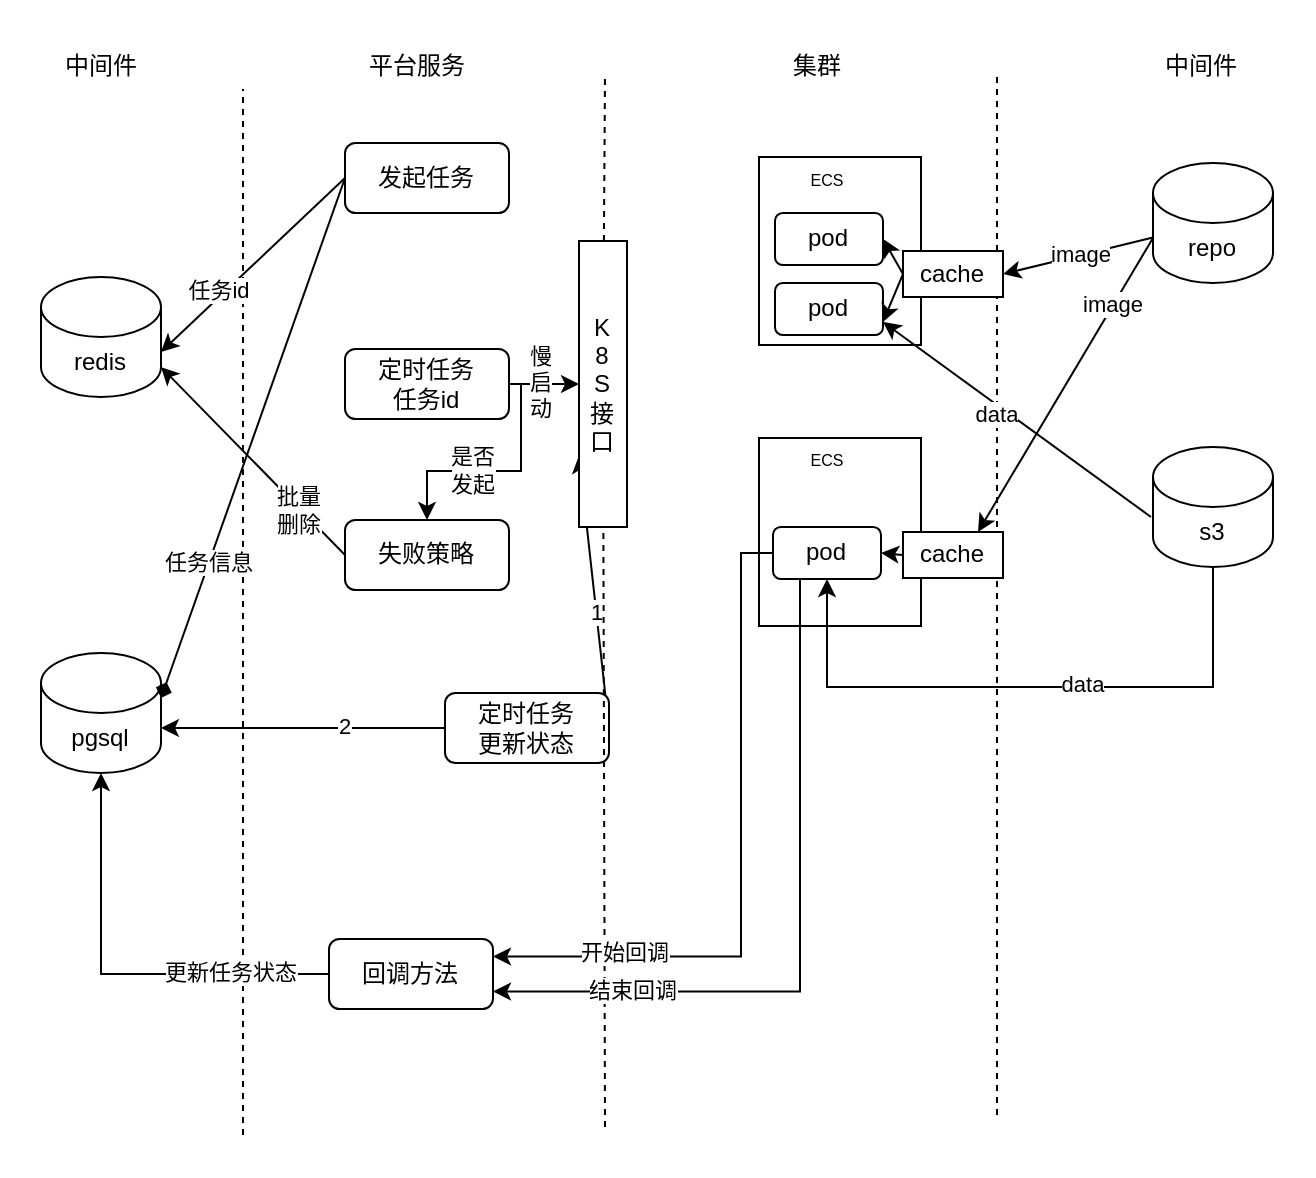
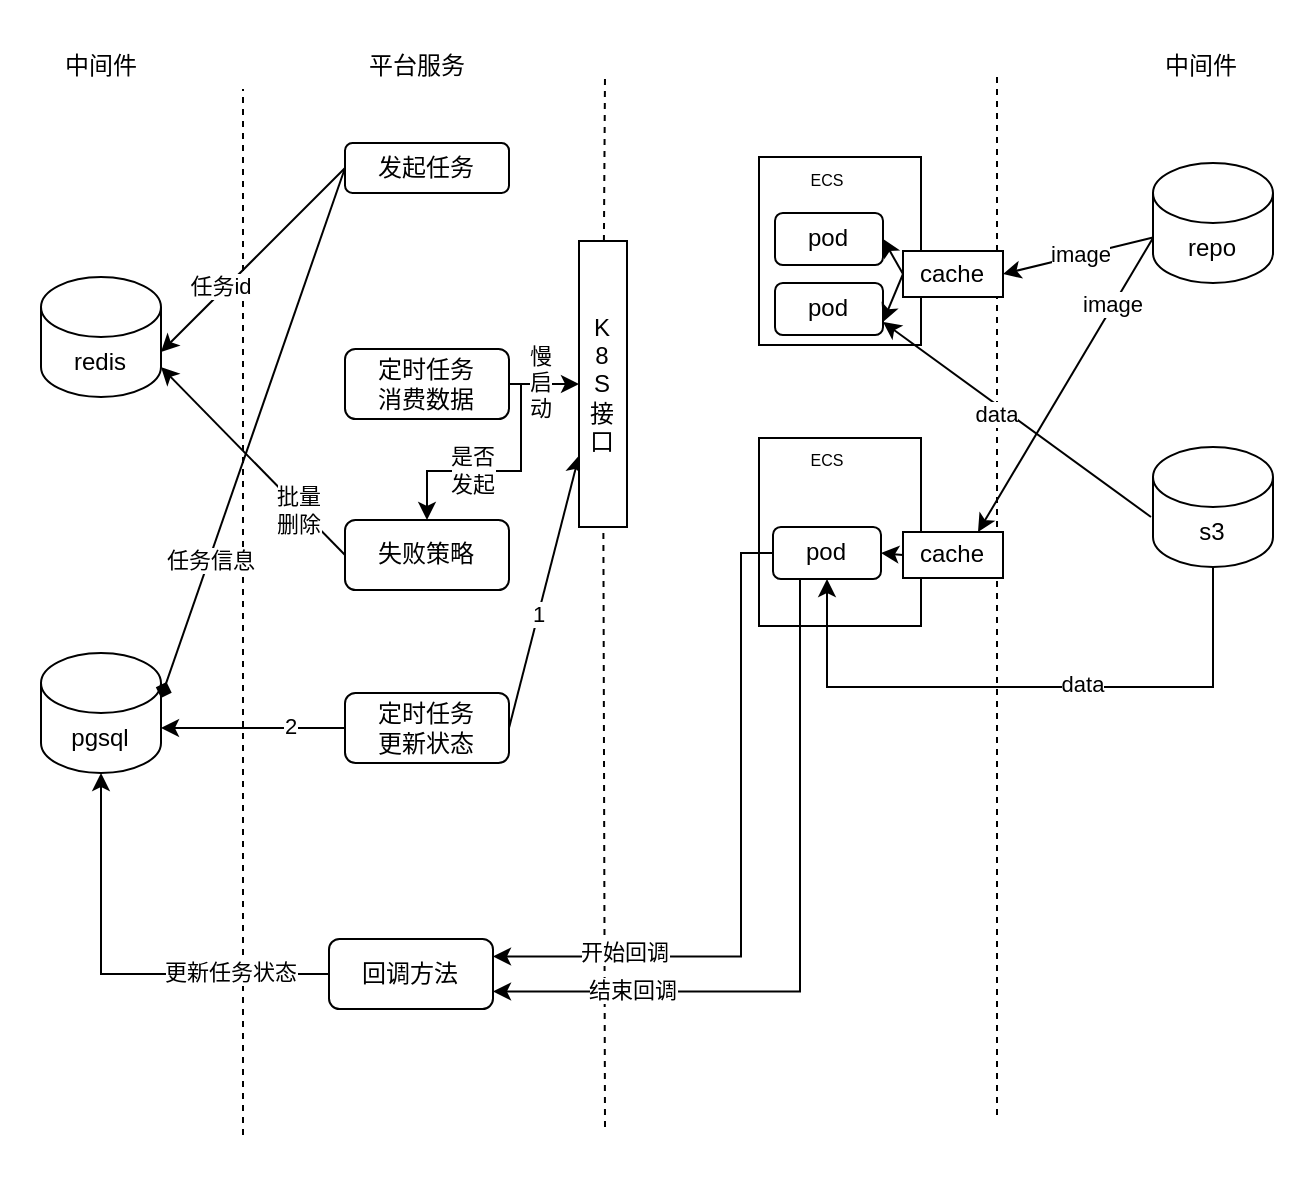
node "集群": removed
node "发起任务": size 164x70 -> 164x50
node "定时任务 任务id": label "定时任务 任务id" -> "定时任务 消费数据"
node "定时任务 更新状态": moved (527, 728) -> (427, 728)
